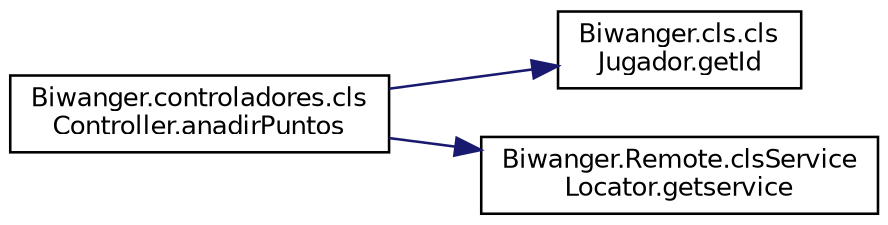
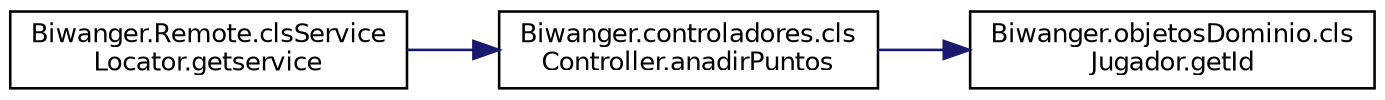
node "Biwanger.cls.cls Jugador.getId": label "Biwanger.cls.cls Jugador.getId" -> "Biwanger.objetosDominio.cls Jugador.getId"
edge "Biwanger.controladores.cls Controller.anadirPuntos" -> "Biwanger.Remote.clsService Locator.getservice": reversed
